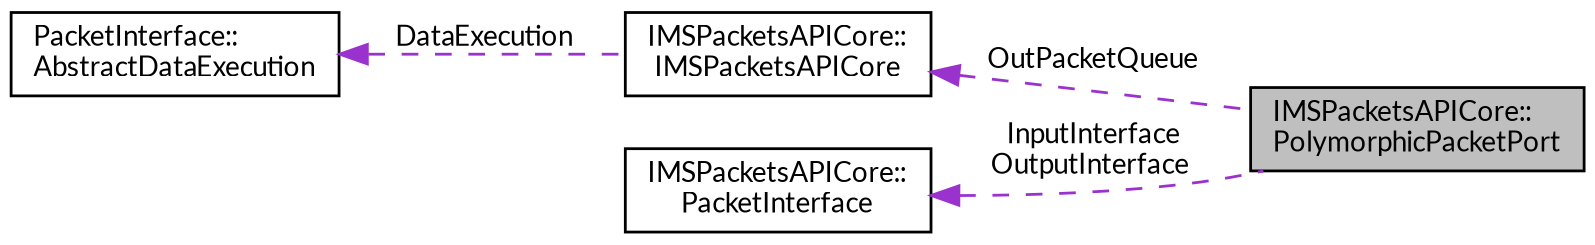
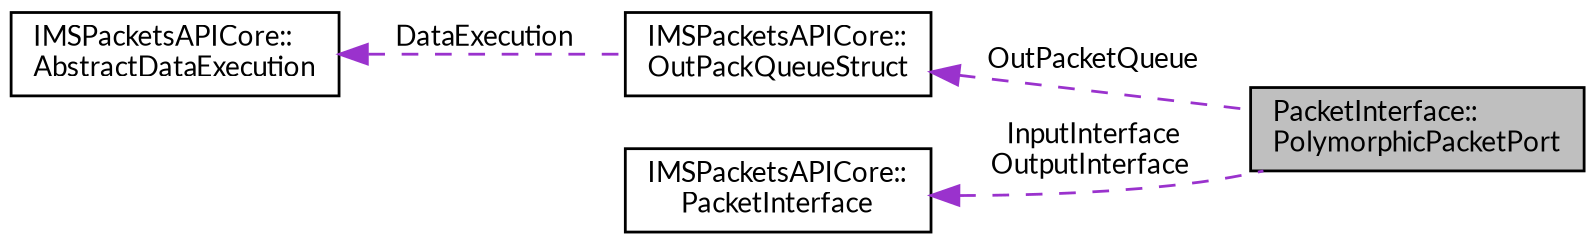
node "PacketInterface:: AbstractDataExecution": label "PacketInterface:: AbstractDataExecution" -> "IMSPacketsAPICore:: AbstractDataExecution"
node "IMSPacketsAPICore:: IMSPacketsAPICore": label "IMSPacketsAPICore:: IMSPacketsAPICore" -> "IMSPacketsAPICore:: OutPackQueueStruct"
node "IMSPacketsAPICore:: PolymorphicPacketPort": label "IMSPacketsAPICore:: PolymorphicPacketPort" -> "PacketInterface:: PolymorphicPacketPort"
